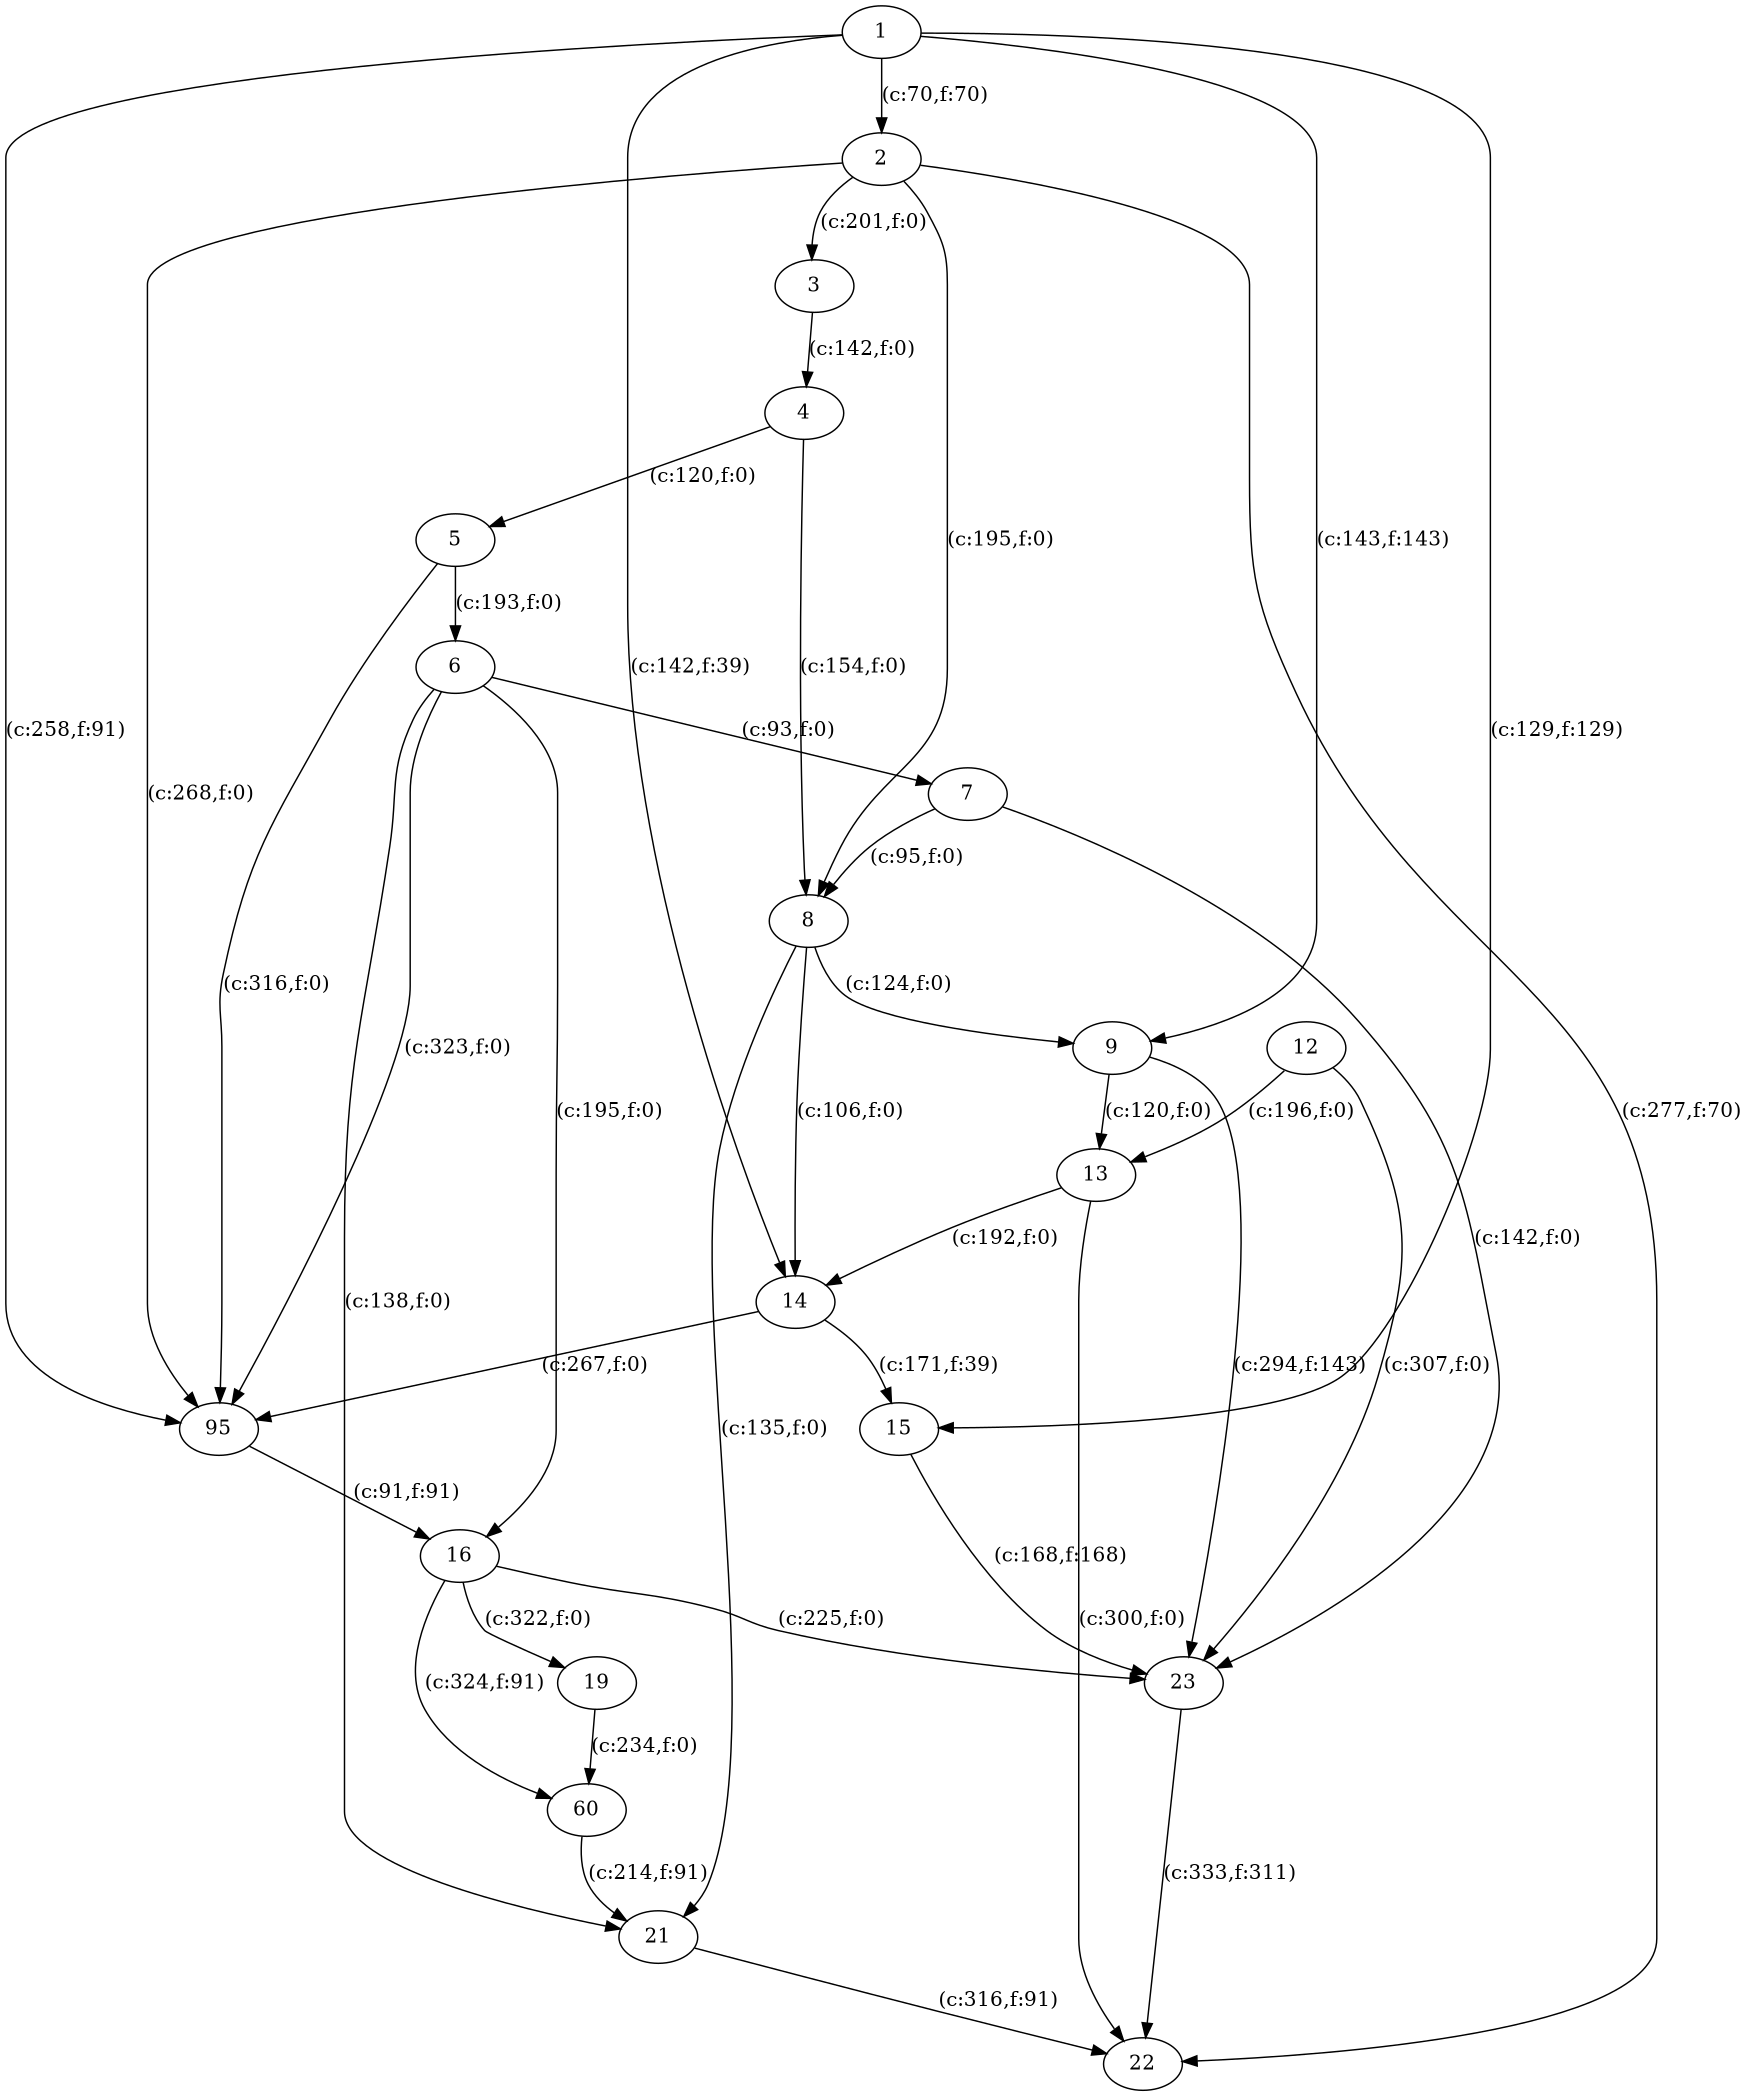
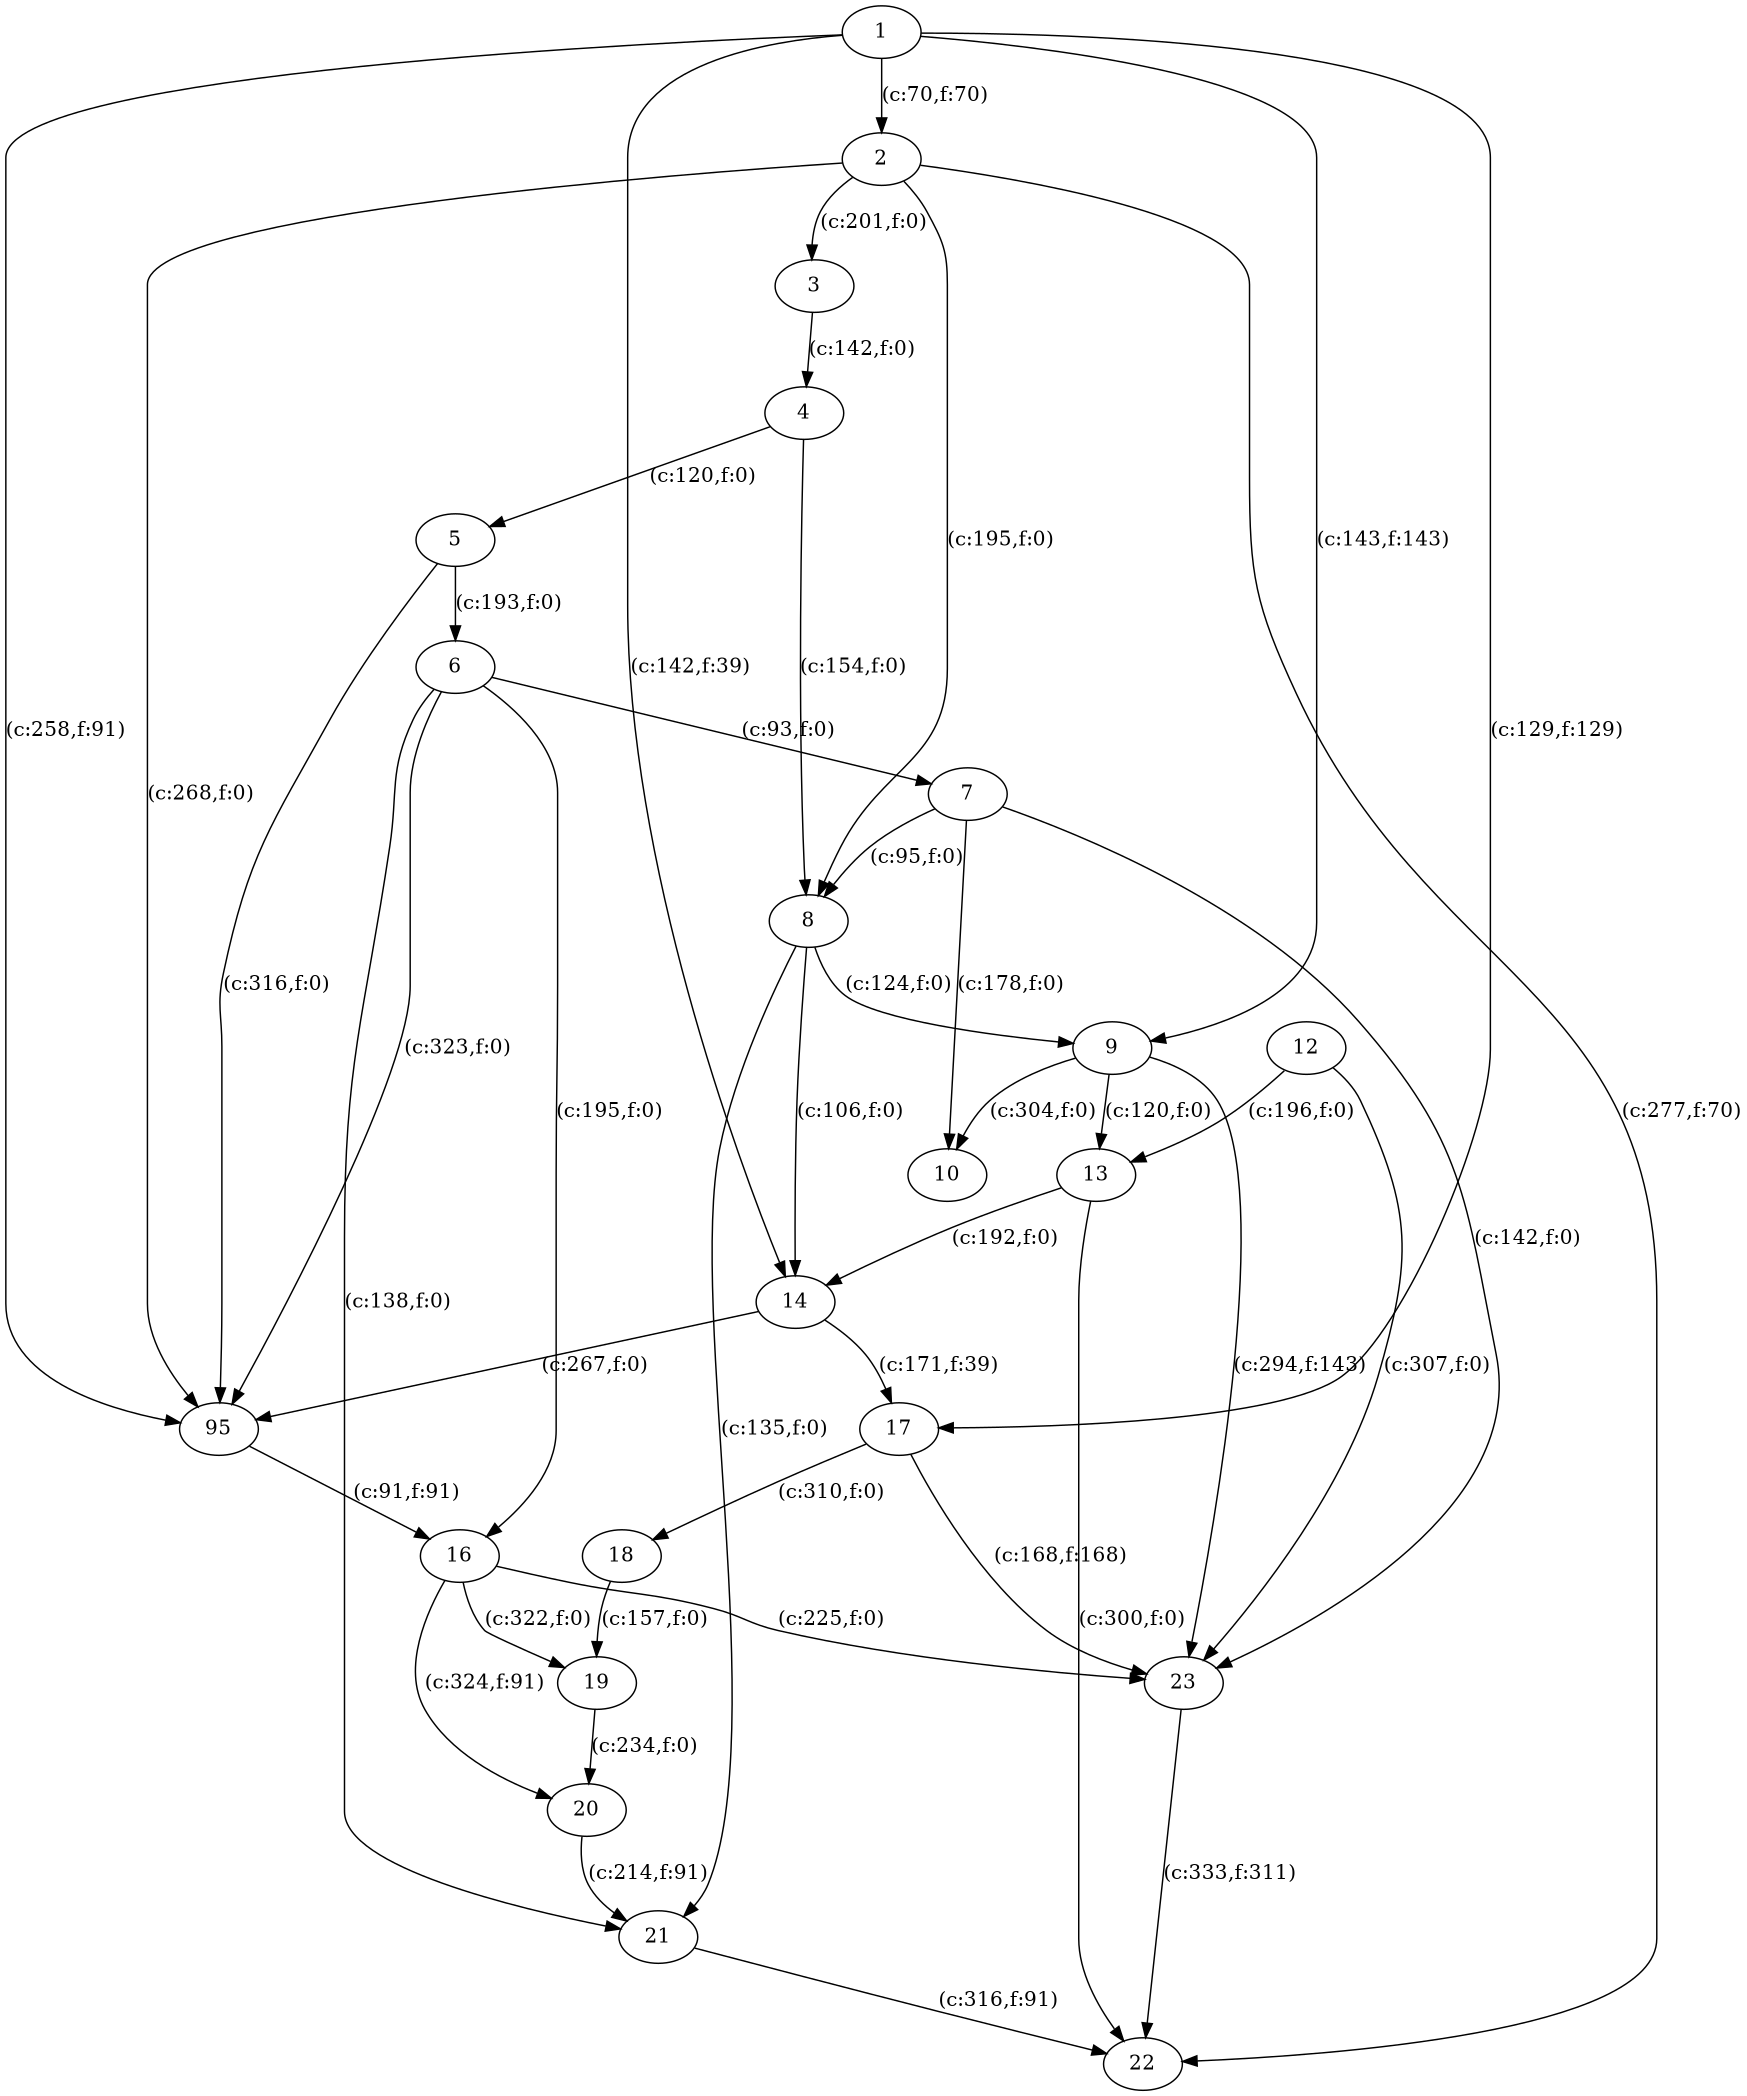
node "10": added
node "15": label "15" -> "17"
node "18": added
node "60": label "60" -> "20"
